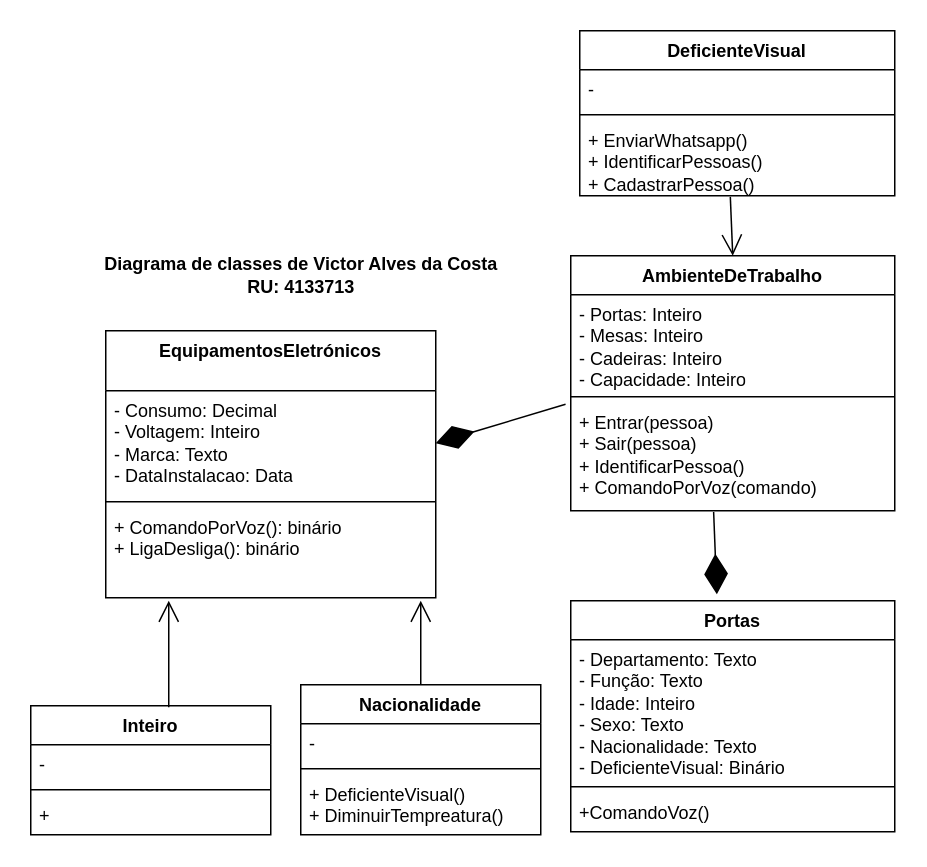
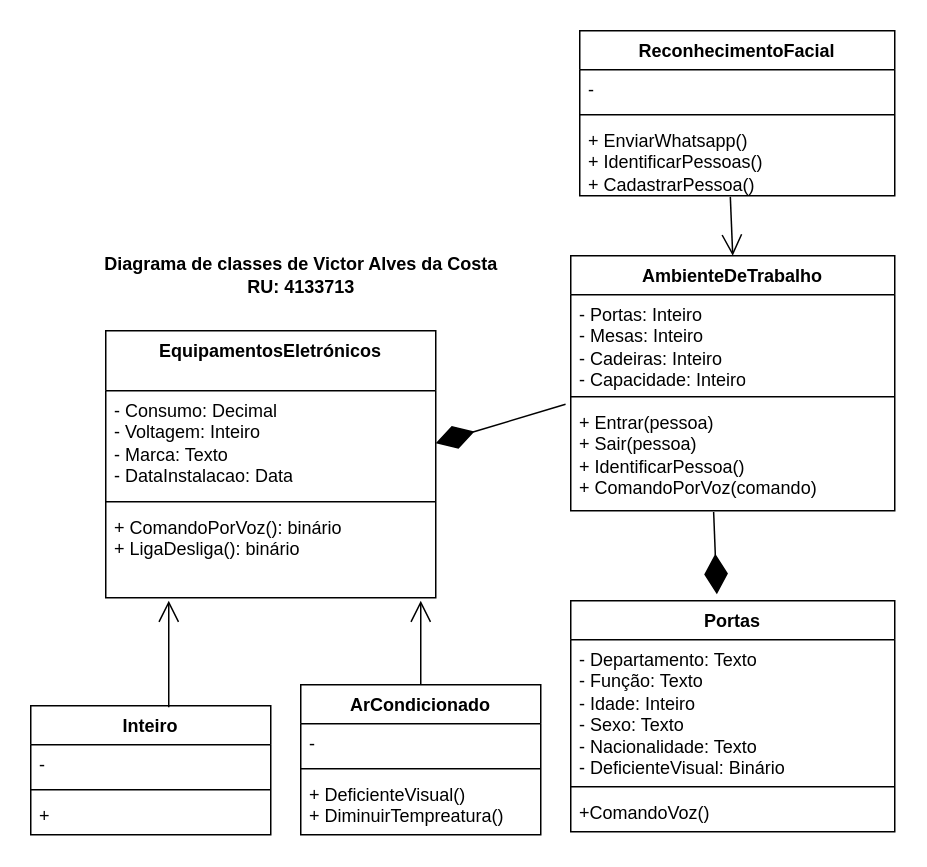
node "DeficienteVisual": label "DeficienteVisual" -> "ReconhecimentoFacial"
node "Nacionalidade": label "Nacionalidade" -> "ArCondicionado"
